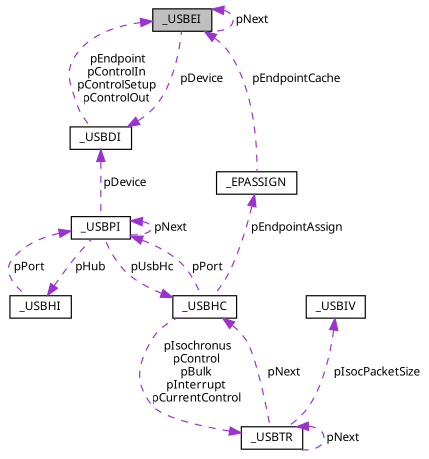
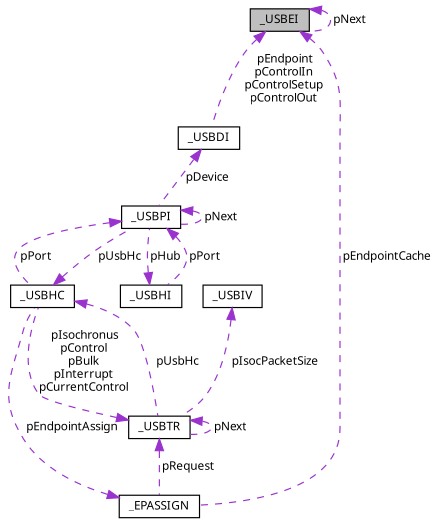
edge "_USBEI" -> "_USBDI": removed, label "pDevice"
edge "_USBTR" -> "_USBHC": label " pNext" -> " pUsbHc"
edge "_EPASSIGN" -> "_USBTR": added, label "pRequest"
